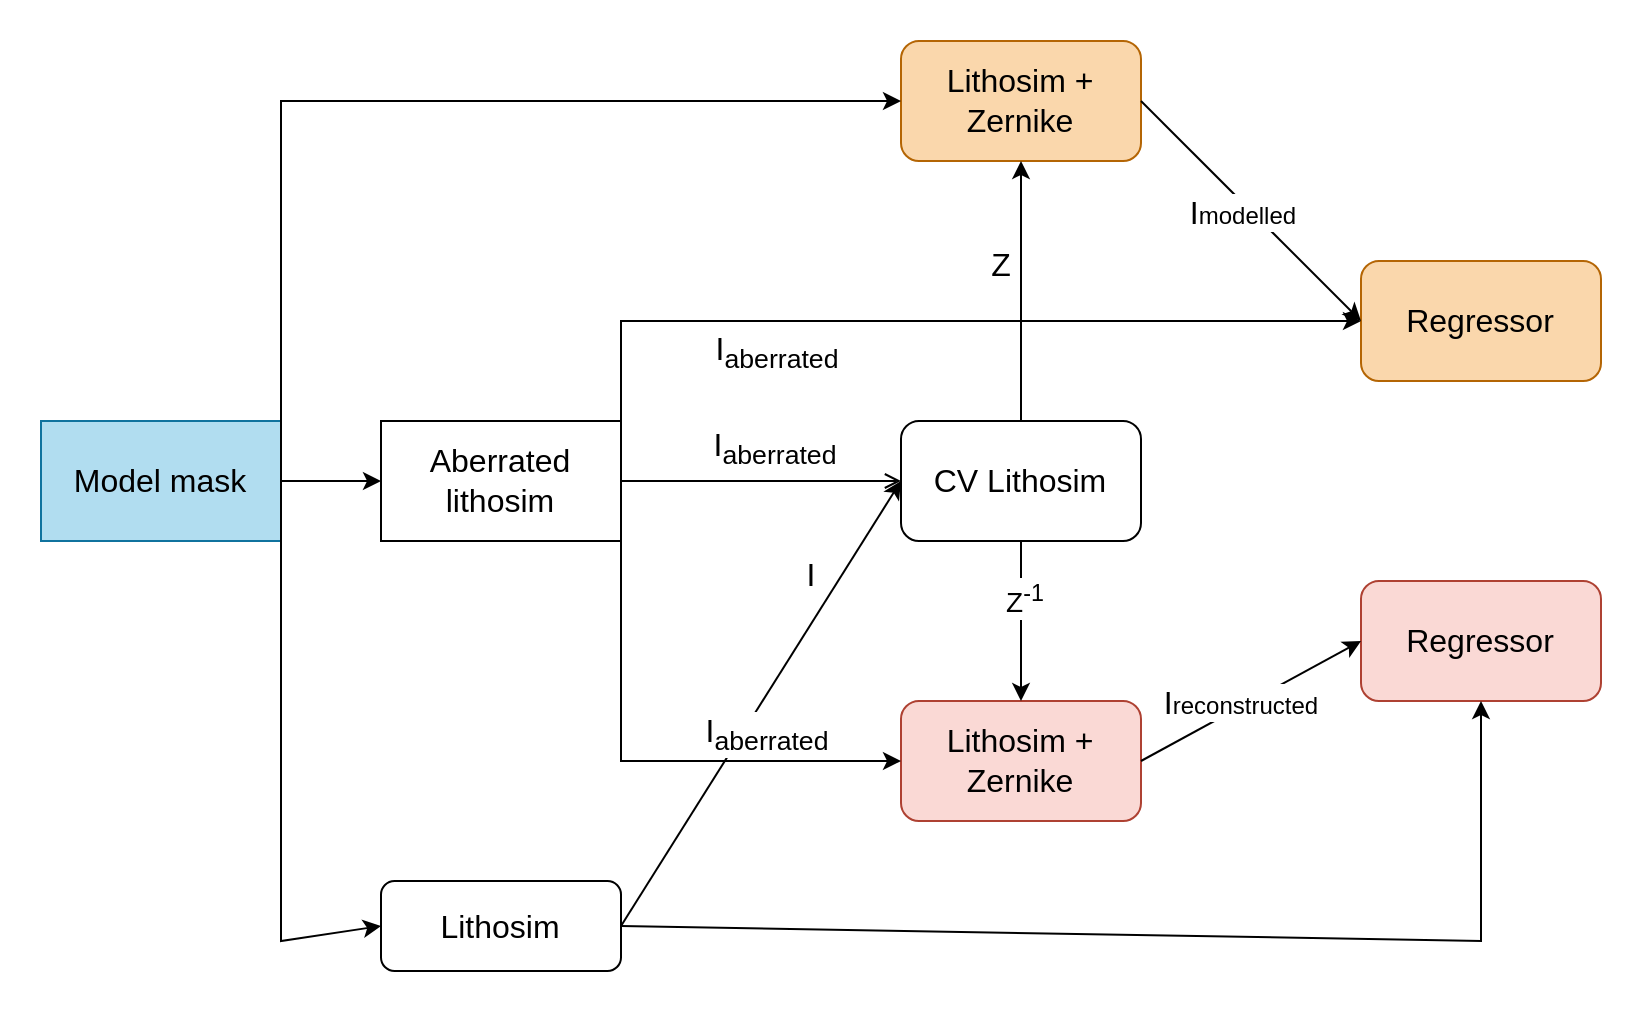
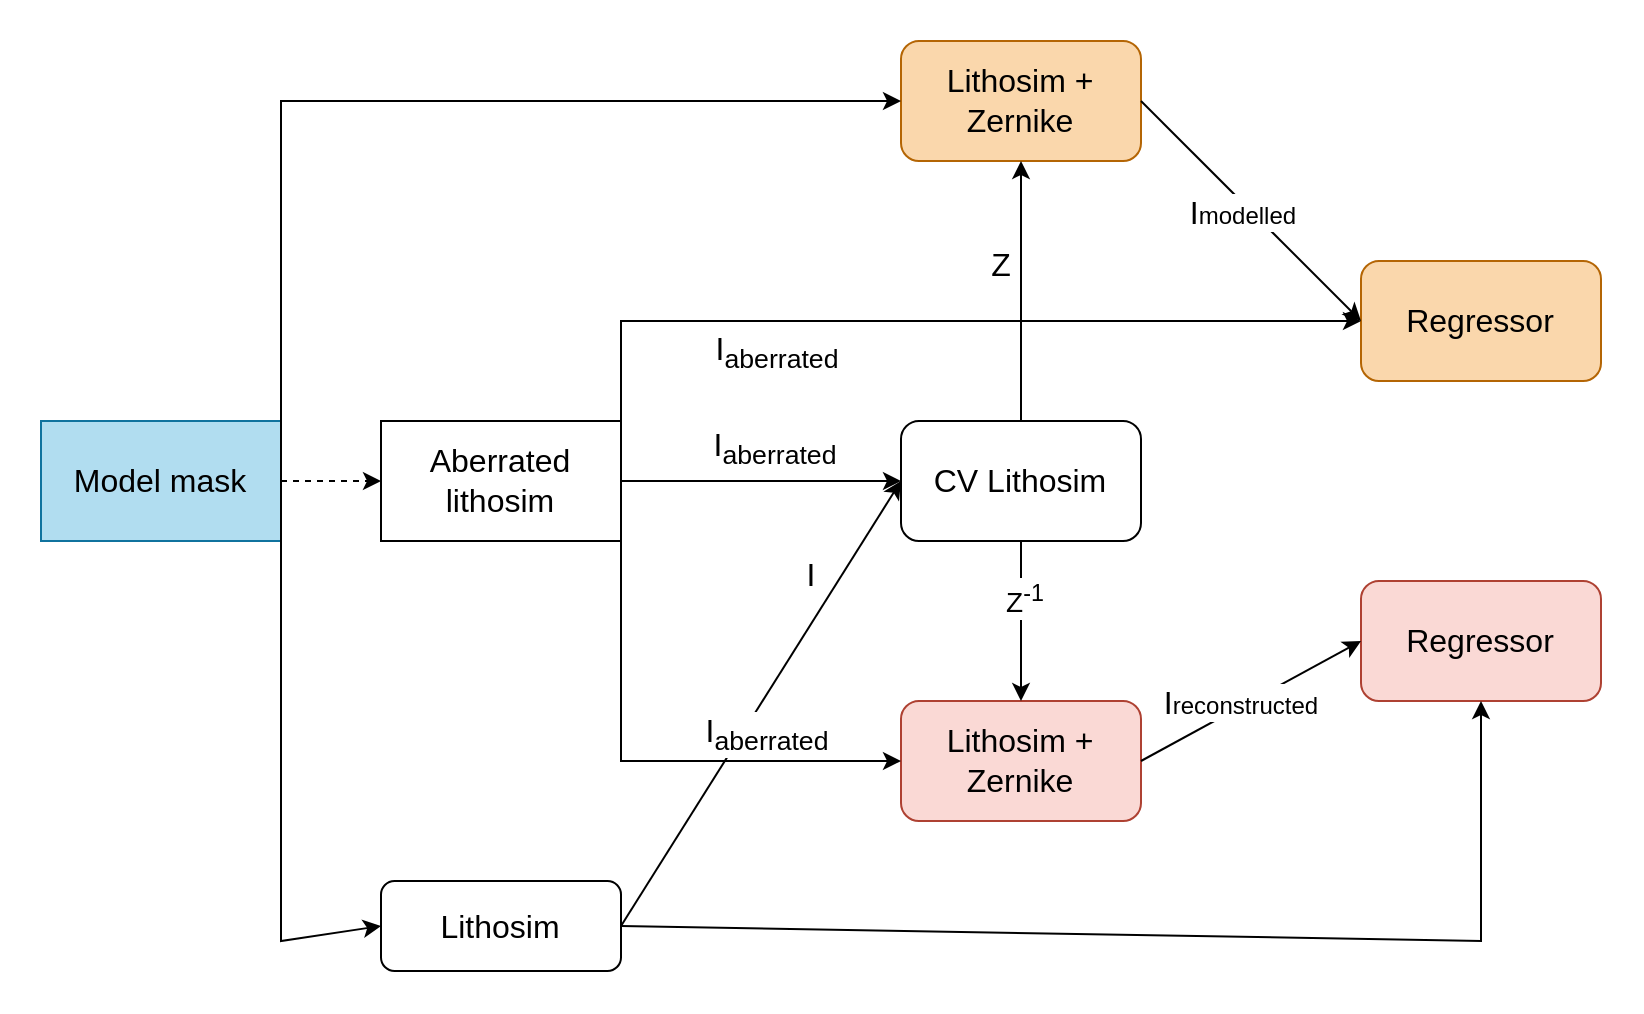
edge "Model mask" -> "Aberrated lithosim": style solid -> dashed
edge "Aberrated lithosim" -> "CV Lithosim": arrowhead open -> classic
